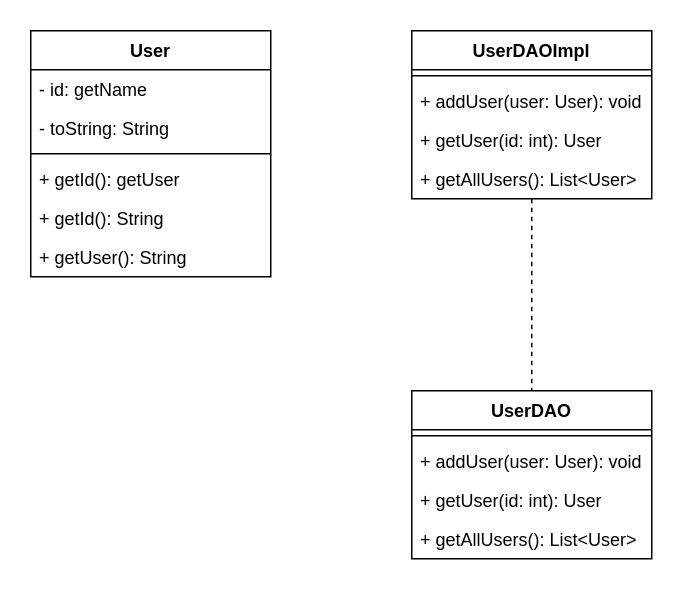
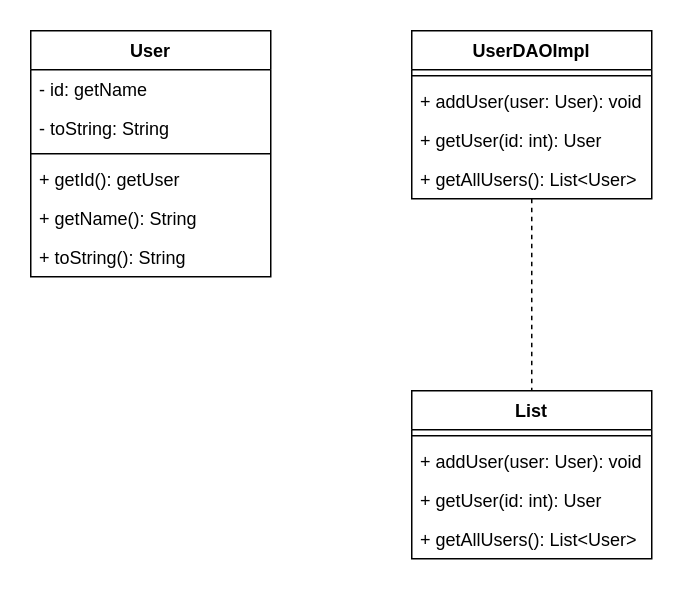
node "+ getId(): String": label "+ getId(): String" -> "+ getName(): String"
node "+ getUser(): String": label "+ getUser(): String" -> "+ toString(): String"
node "UserDAO": label "UserDAO" -> "List"
